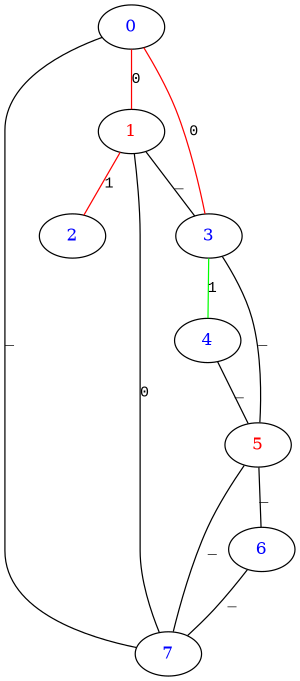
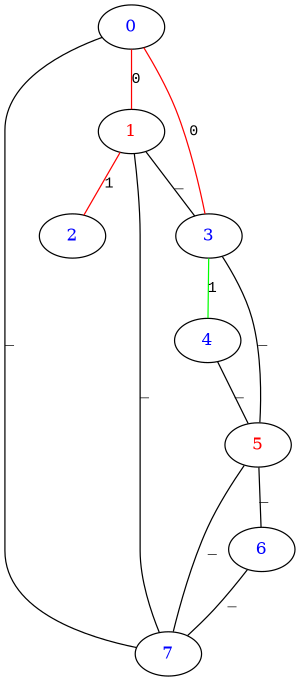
edge "1" -- "7": label "0" -> "_"
